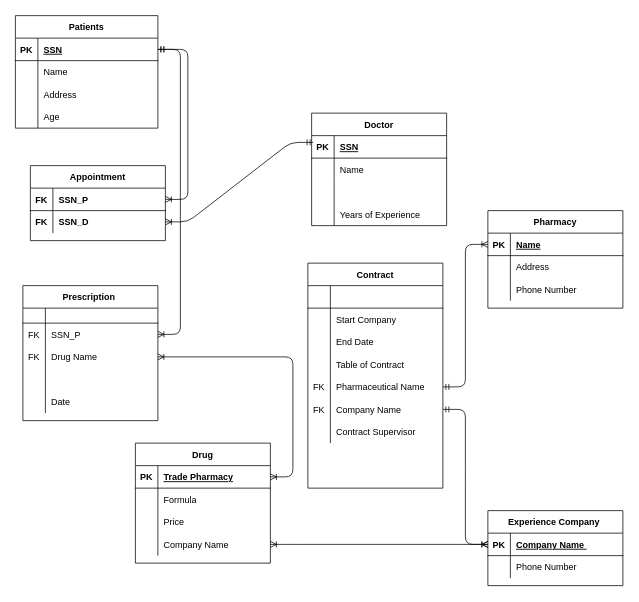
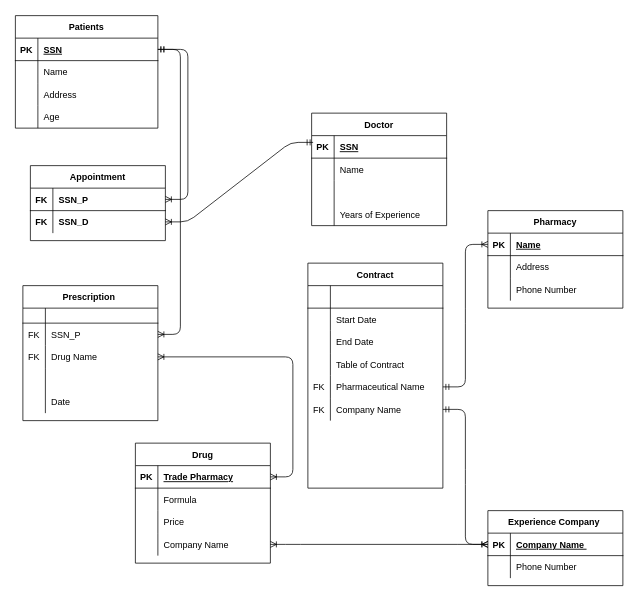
node "Start Company": label "Start Company" -> "Start Date"
node "Contract Supervisor": removed
